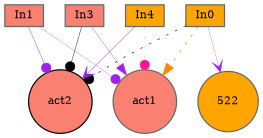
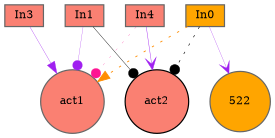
node "In4": fillcolor orange -> salmon
edge "In3" -> "act2": removed
edge "In1" -> "act2": color purple -> black
